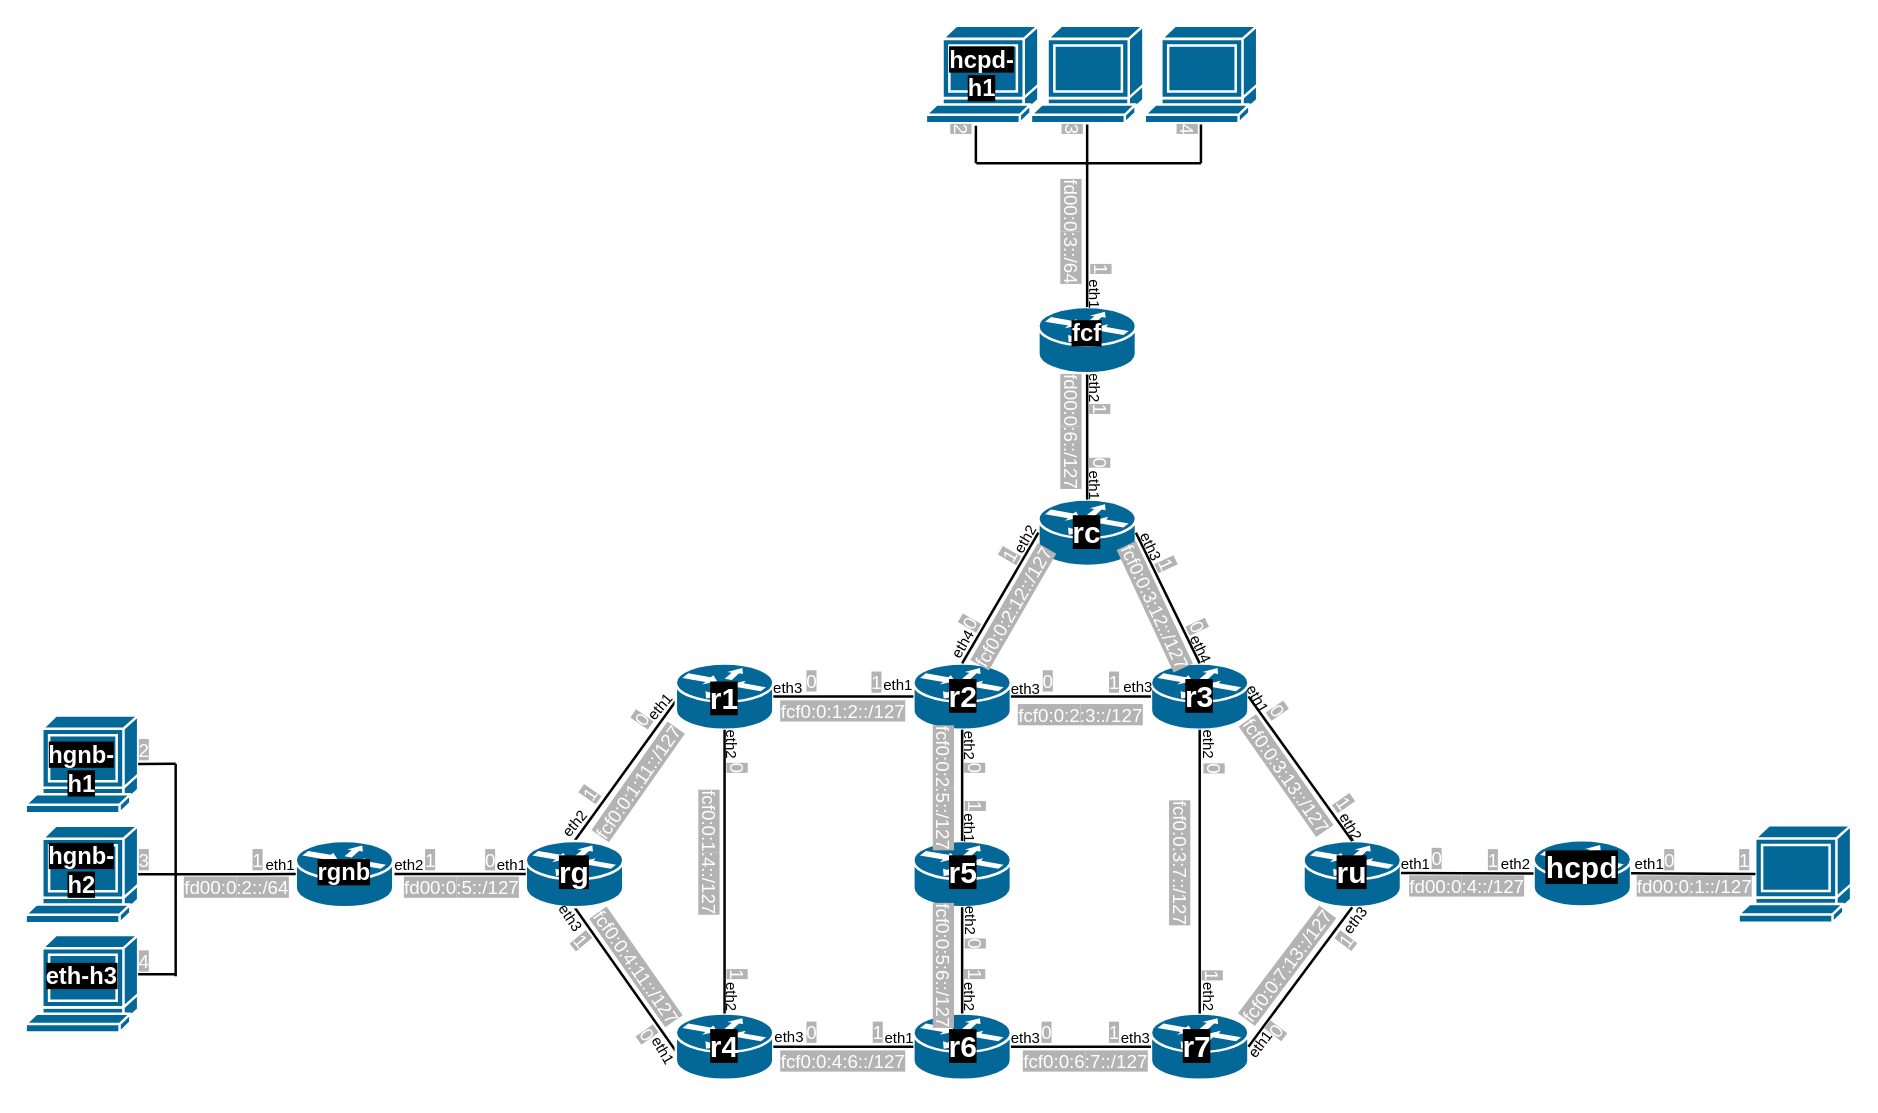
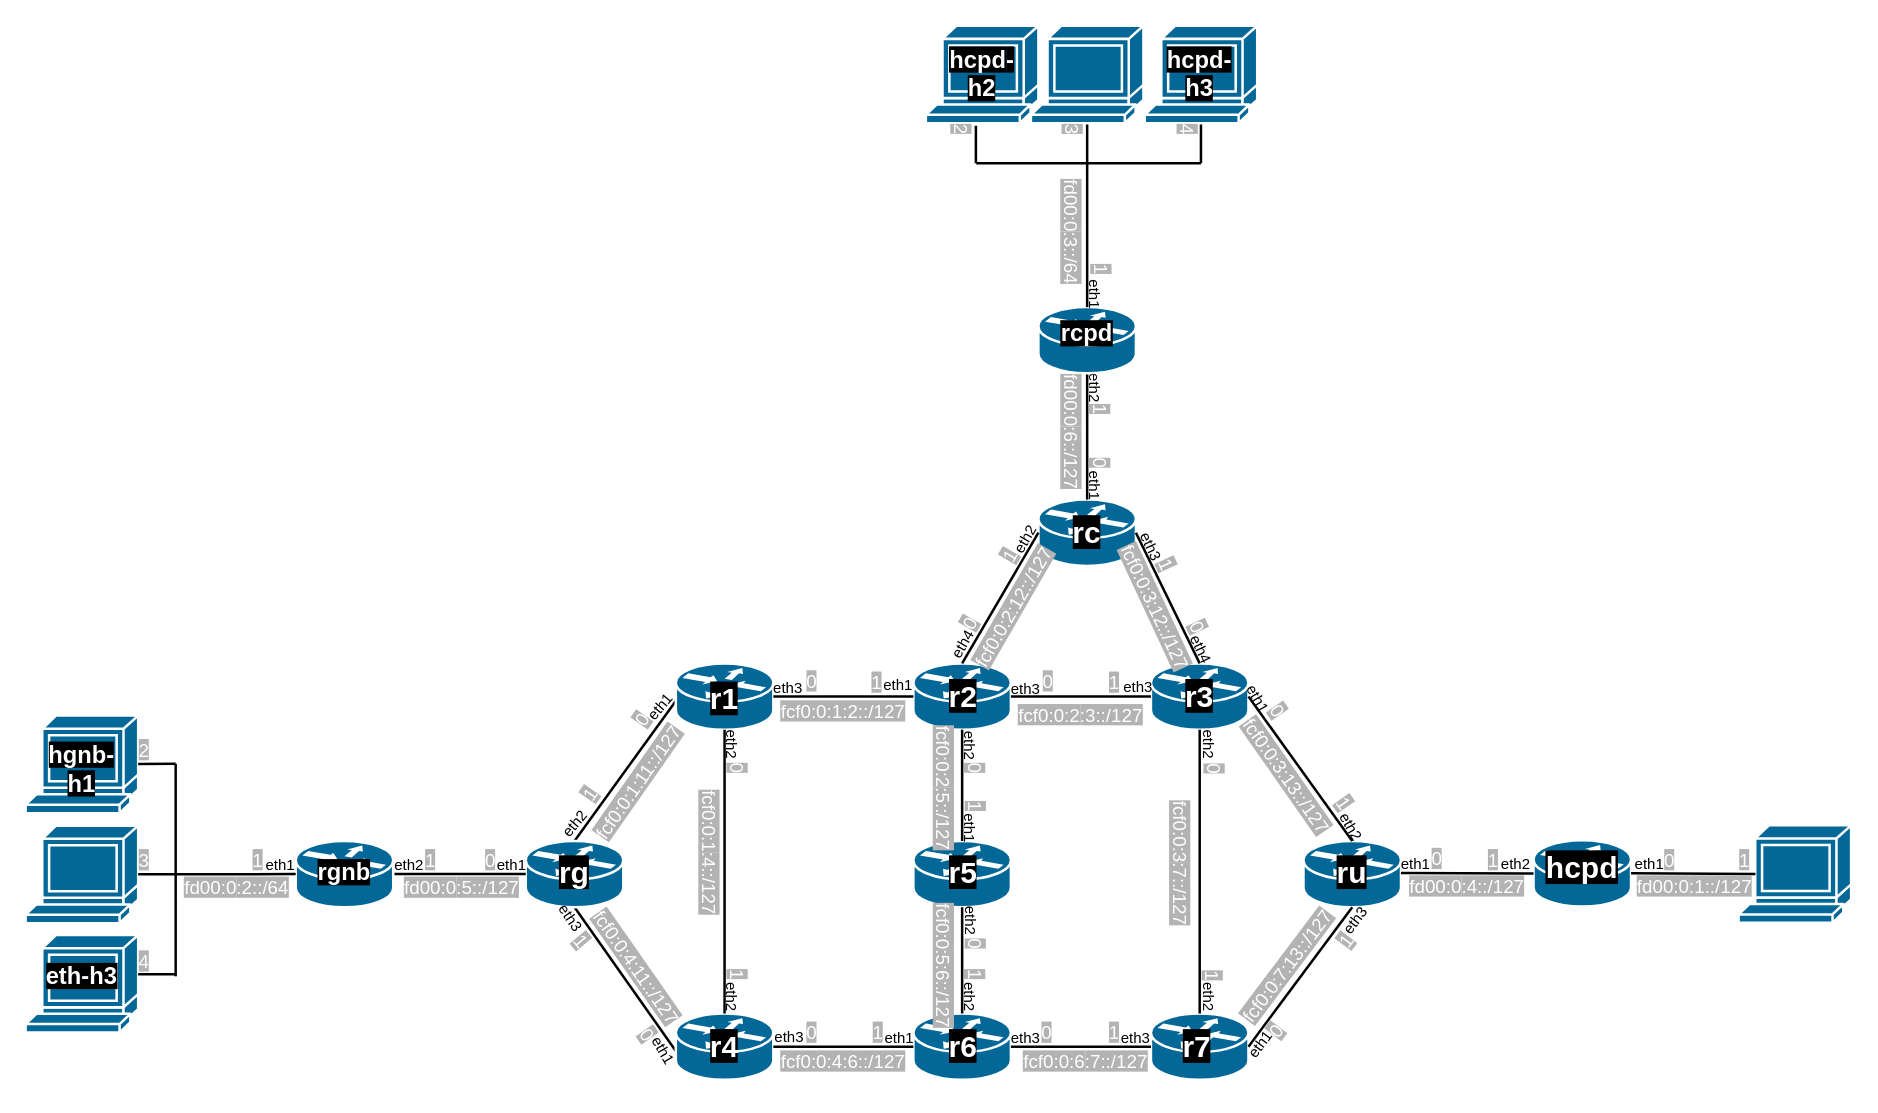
node "hcpd-h1": label "hcpd-h1" -> "hcpd-h2"
node "hcpd-h3": added
node "fcf": label "fcf" -> "rcpd"
node "hgnb-h2": removed
